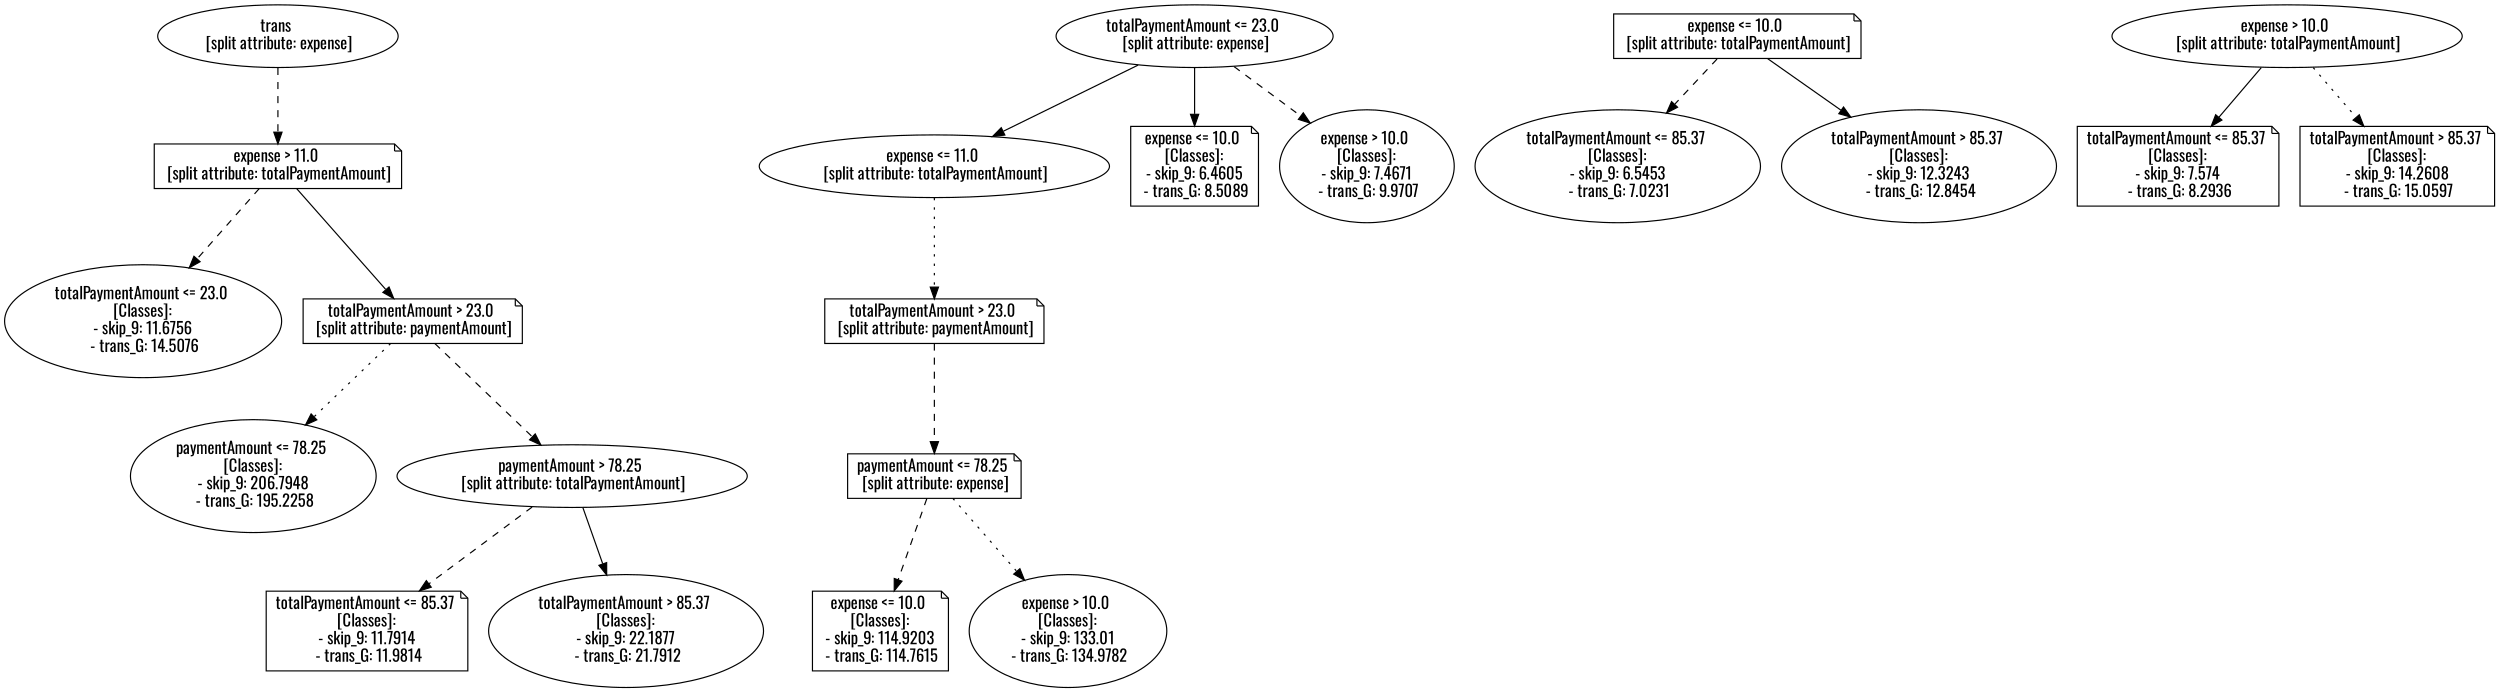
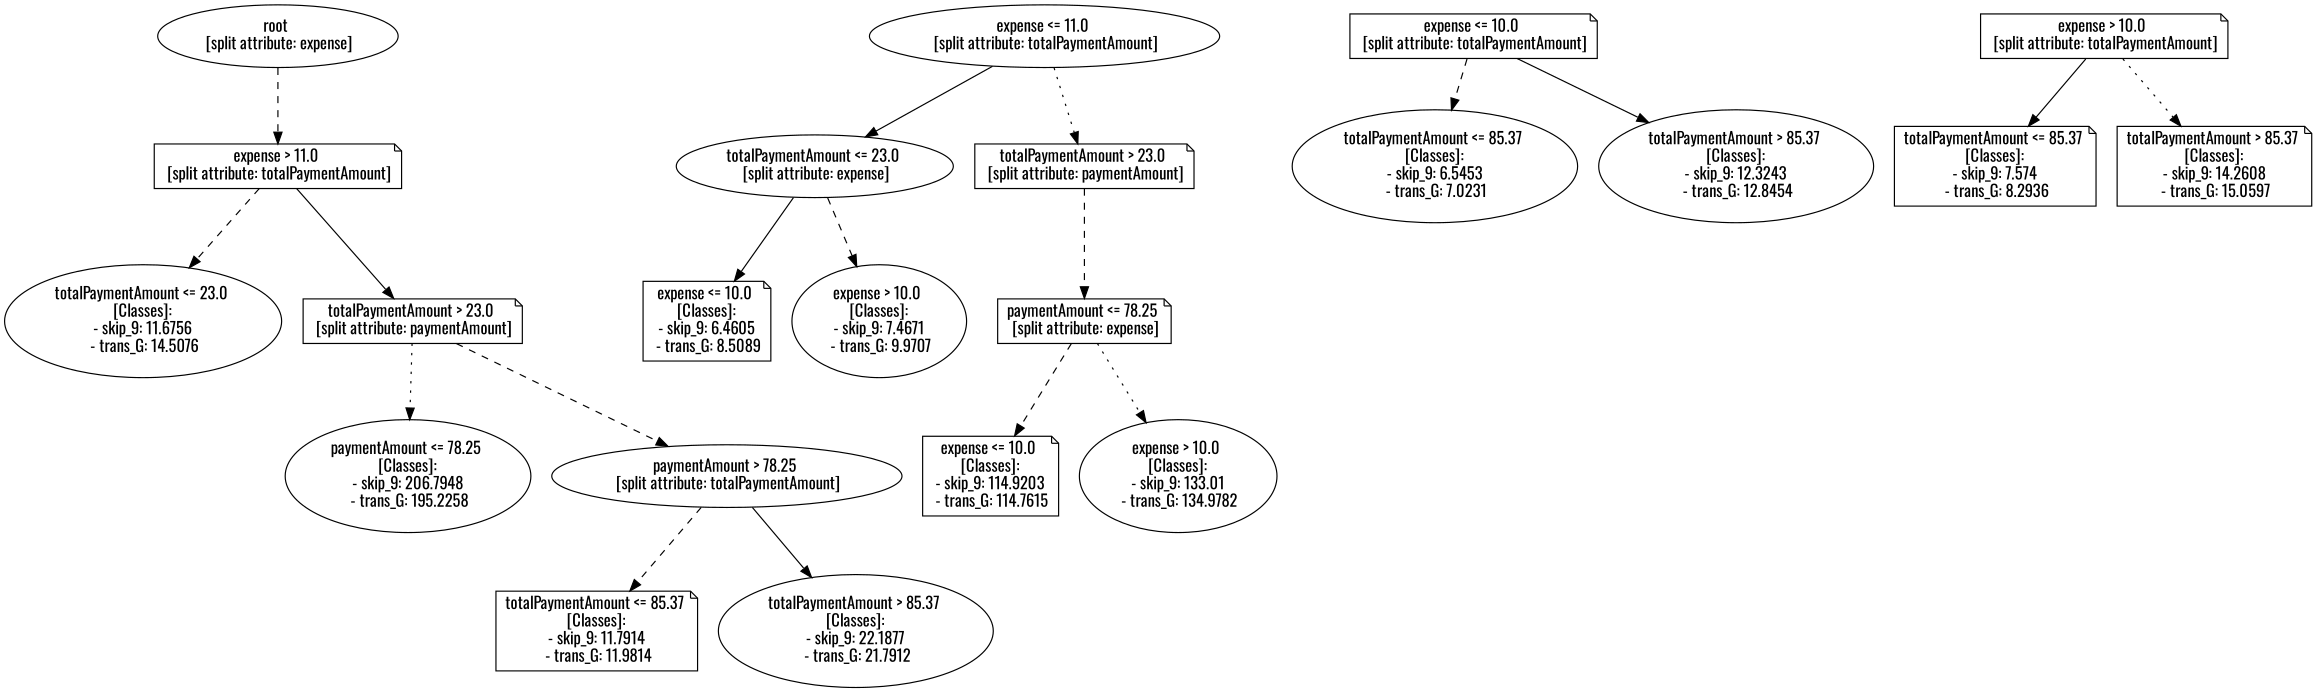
node "trans [split attribute: expense]": label "trans [split attribute: expense]" -> "root [split attribute: expense]"
node "expense > 10.0 [split attribute: totalPaymentAmount]": shape ellipse -> note
edge "totalPaymentAmount <= 23.0 [split attribute: expense]" -> "expense <= 11.0 [split attribute: totalPaymentAmount]": reversed
